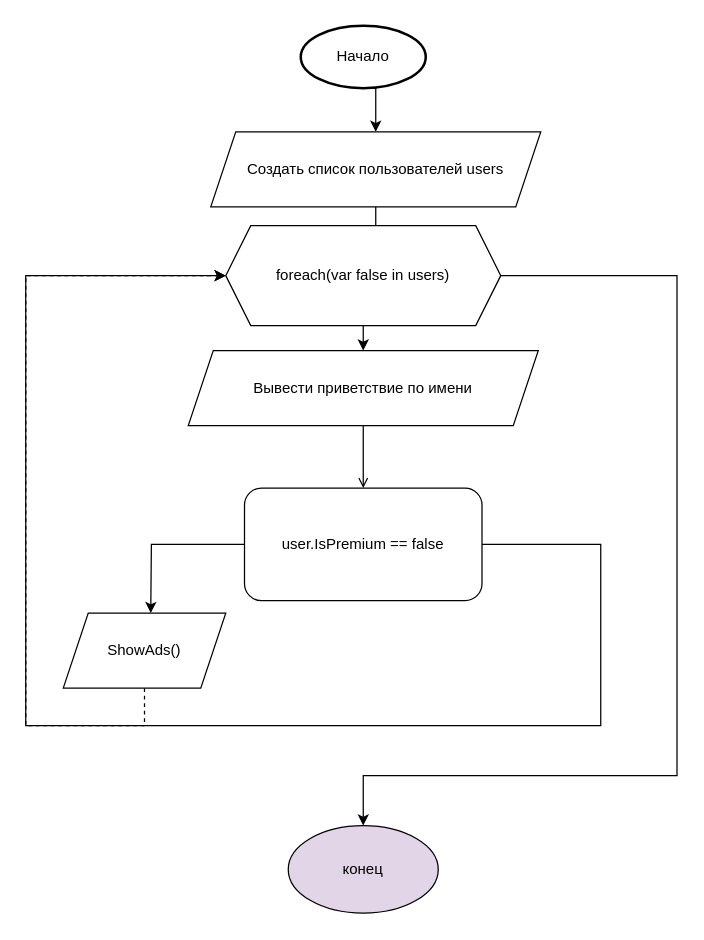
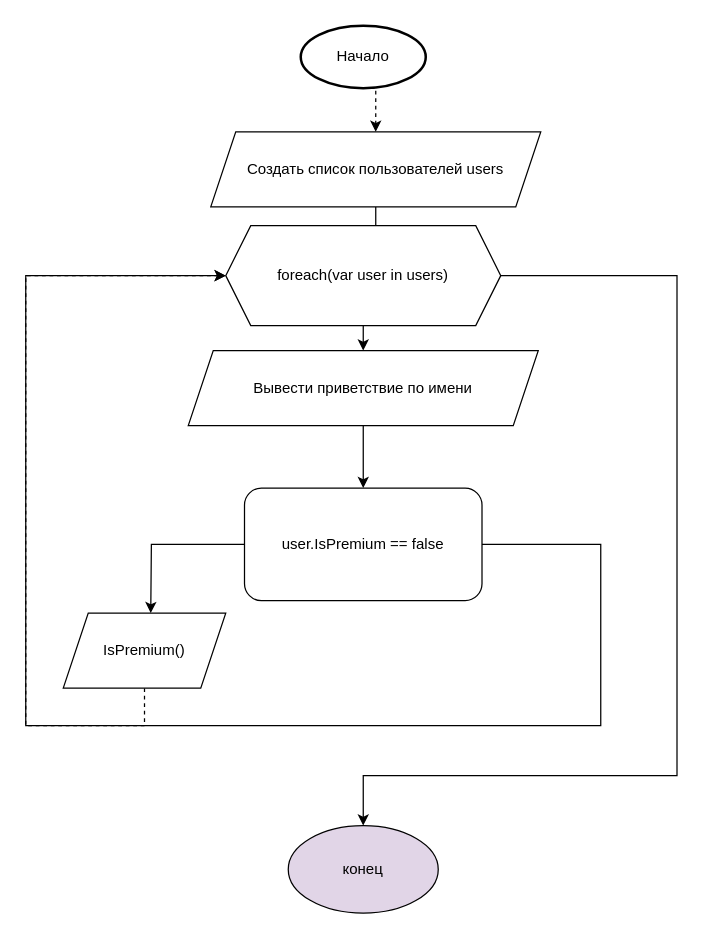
edge "Начало" -> "Создать список пользователей users": style solid -> dashed
node "foreach(var false in users)": label "foreach(var false in users)" -> "foreach(var user in users)"
edge "Вывести приветствие по имени" -> "user.IsPremium == false": arrowhead open -> classic
node "ShowAds()": label "ShowAds()" -> "IsPremium()"
